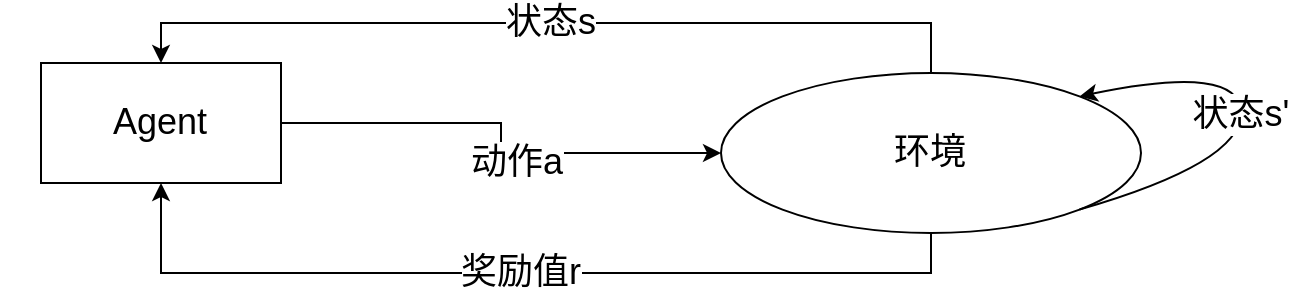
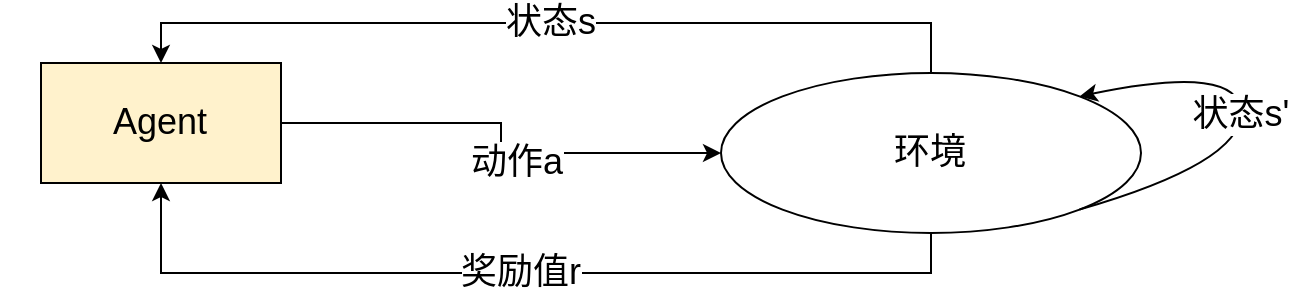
node "Agent": fillcolor #ffffff -> #fff2cc
